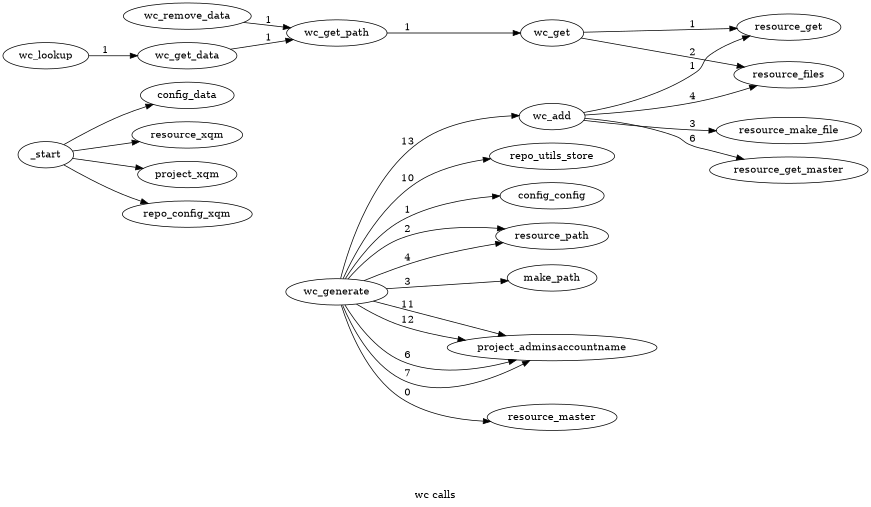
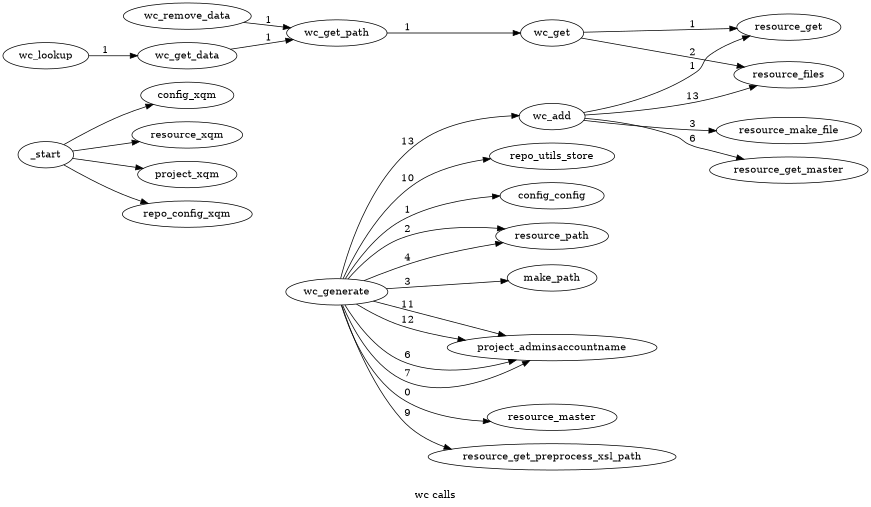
node "config_data": label "config_data" -> "config_xqm"
edge "wc_add" -> "resource_files": label "4" -> "13"
node "resource_get_preprocess_xsl_path": added
